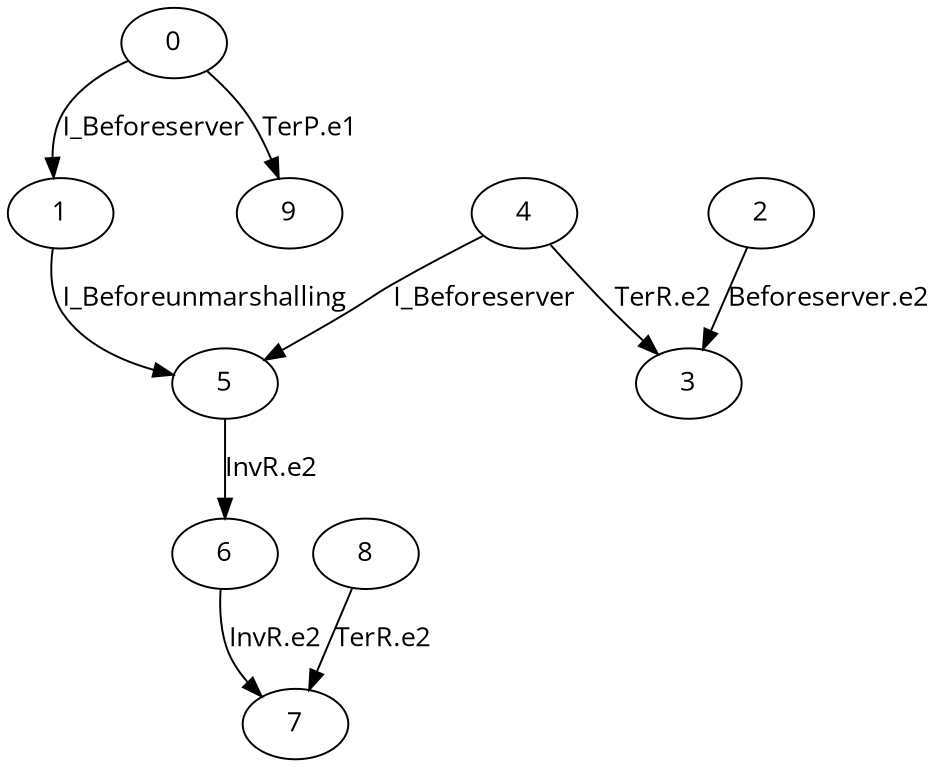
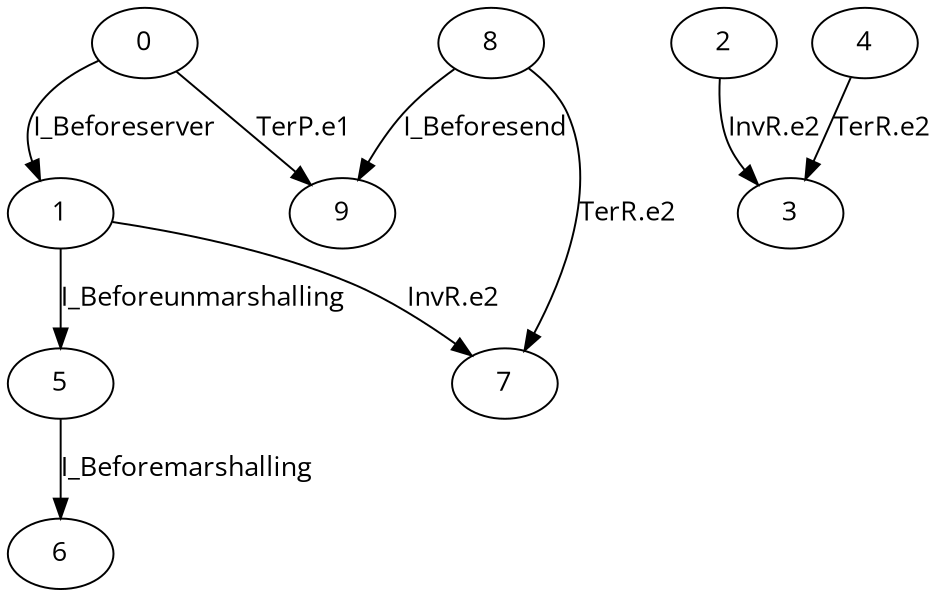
edge "8" -> "9": added, label "I_Beforesend"
edge "4" -> "5": removed, label "I_Beforeserver"
edge "2" -> "3": label "Beforeserver.e2" -> "InvR.e2"
edge "5" -> "6": label "InvR.e2" -> "I_Beforemarshalling"
edge "6" -> "7": now "1" -> "7"
